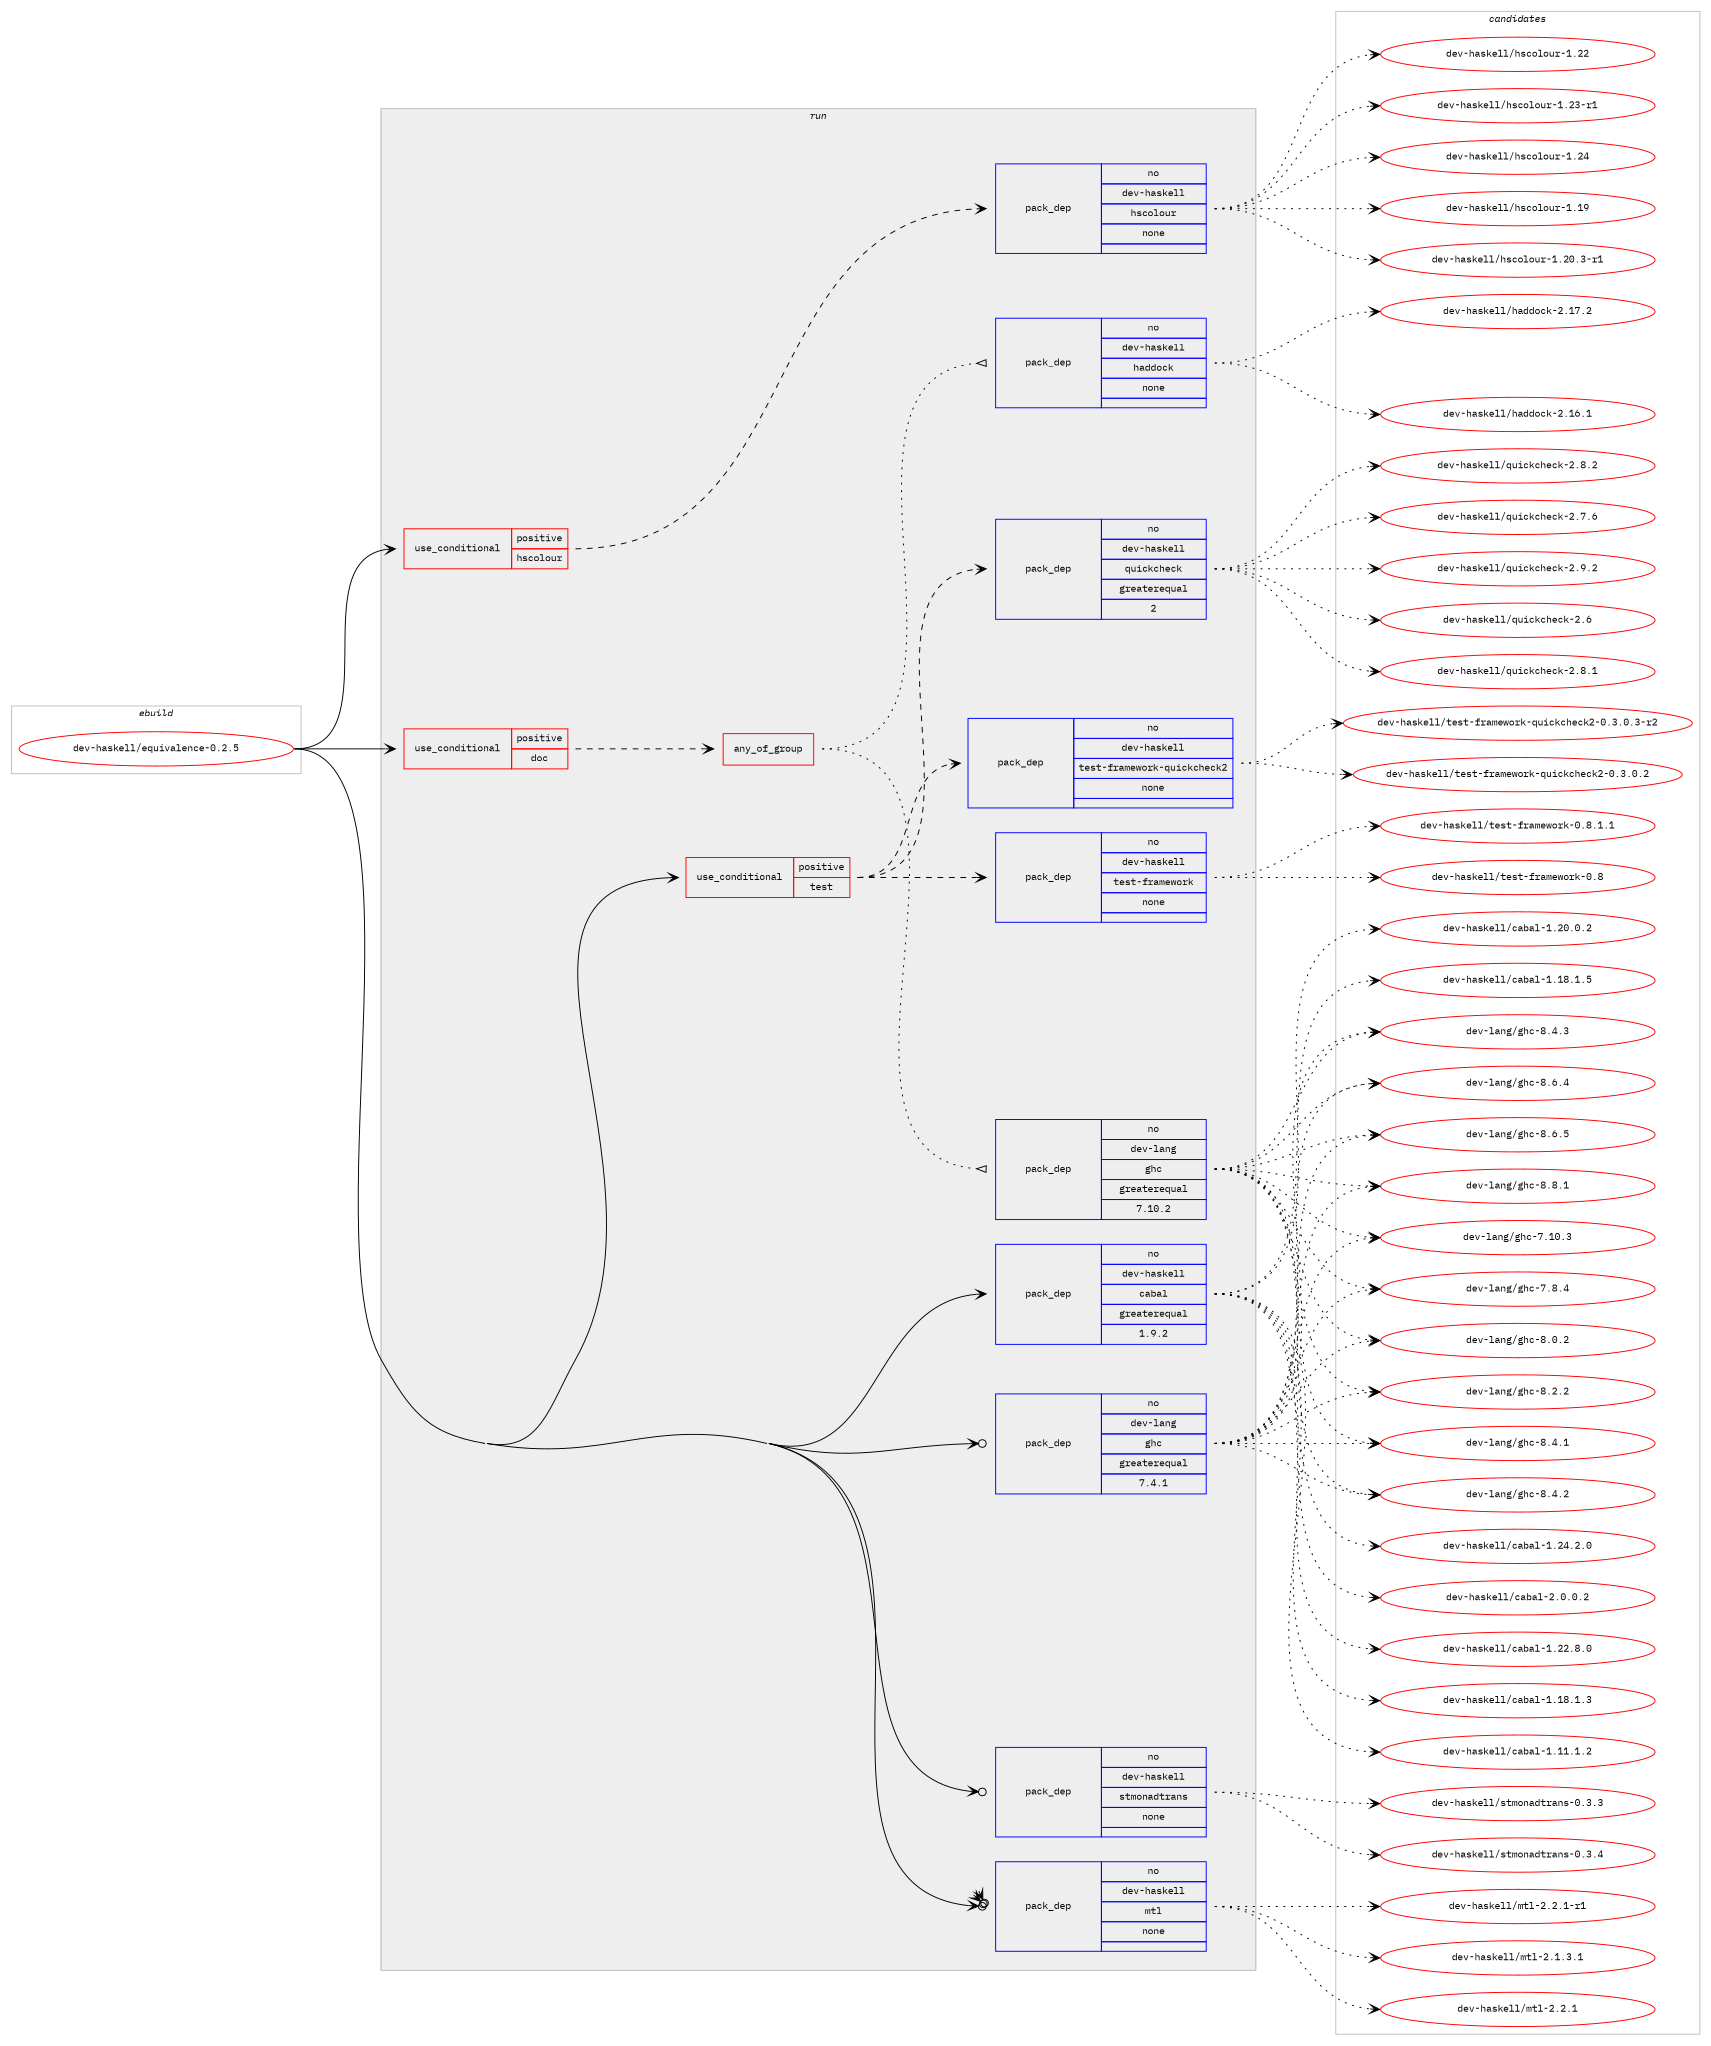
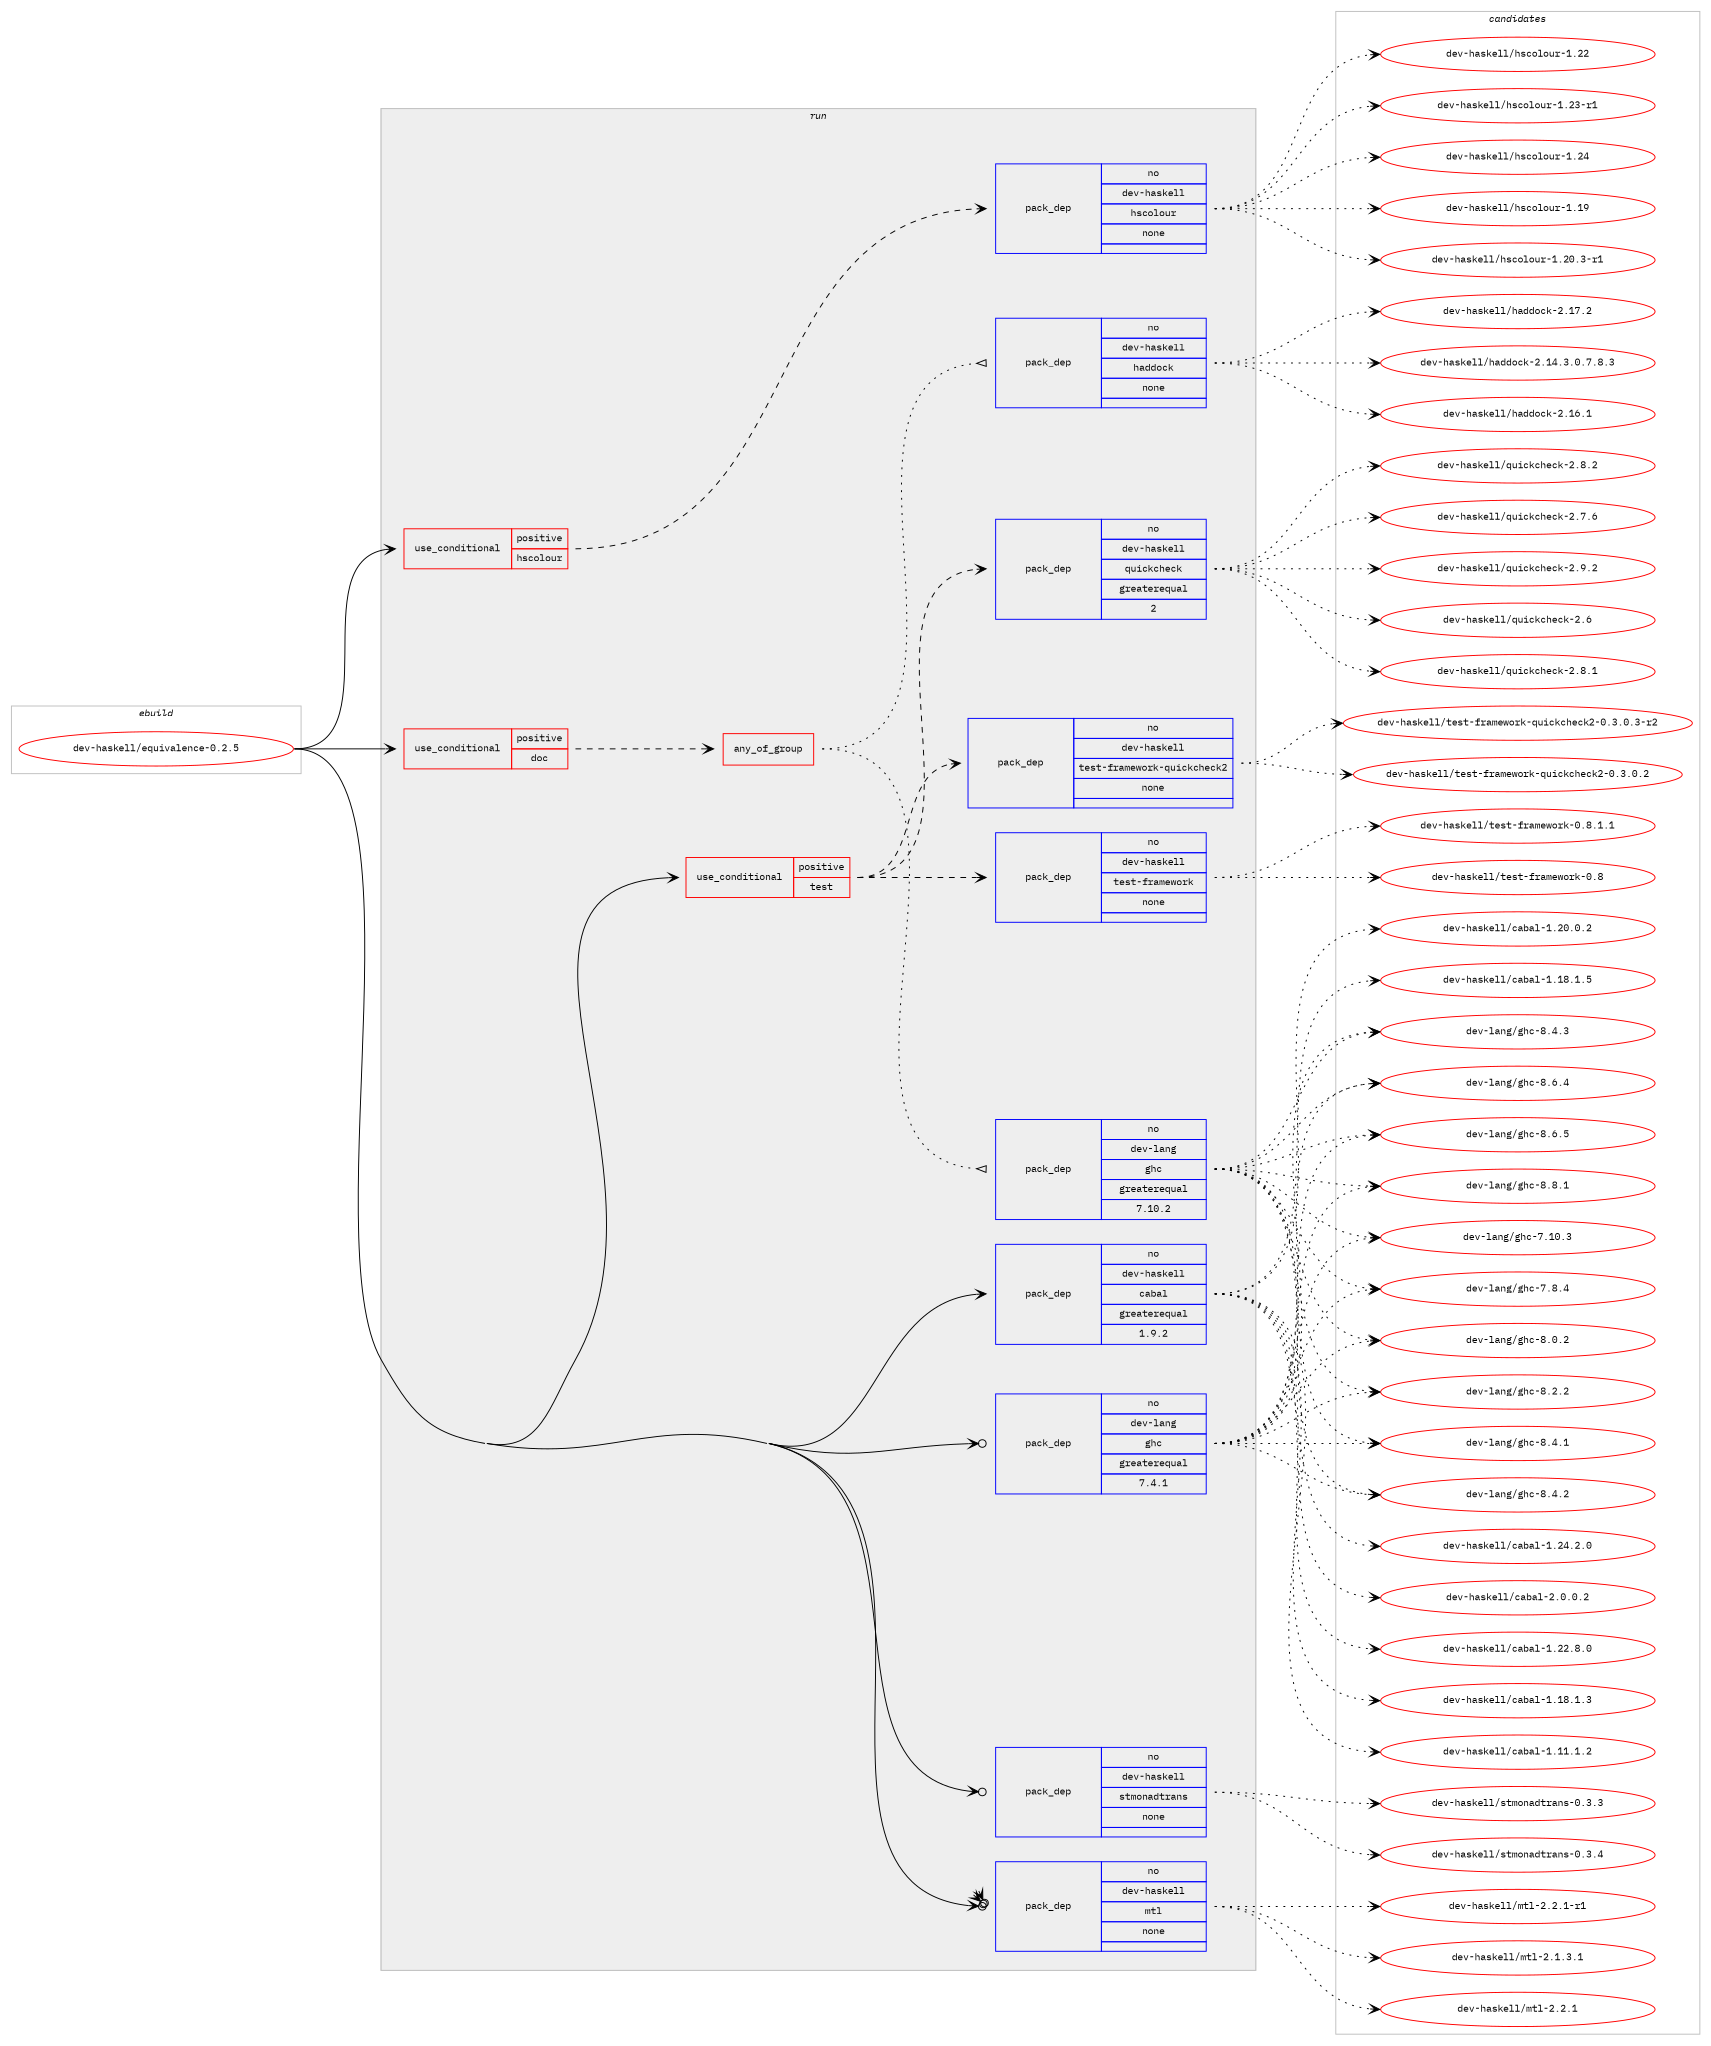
node "dev-haskell/haddock-2.14.3.0.7.8.3": added
